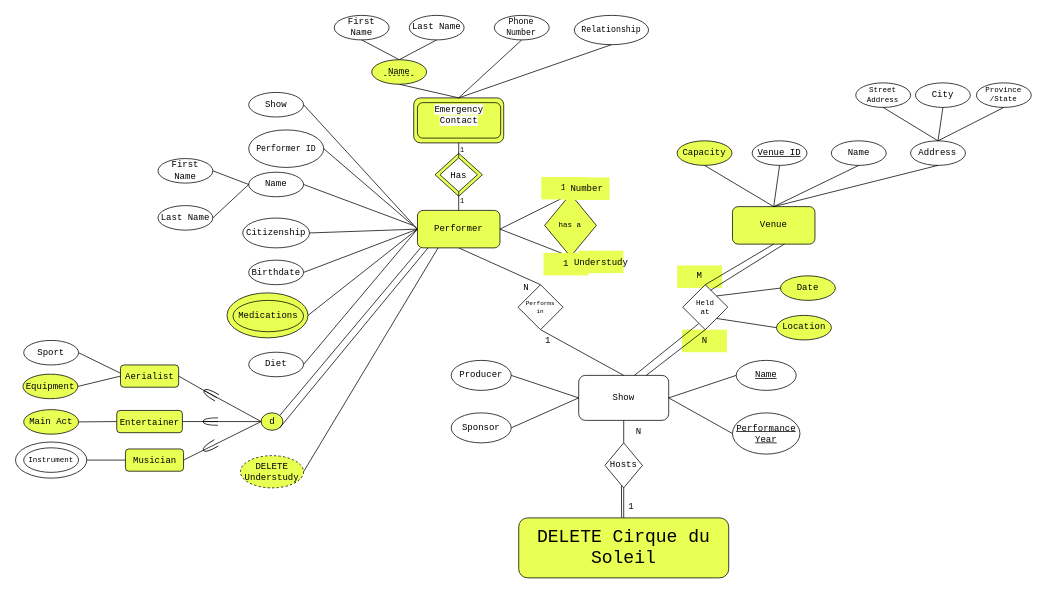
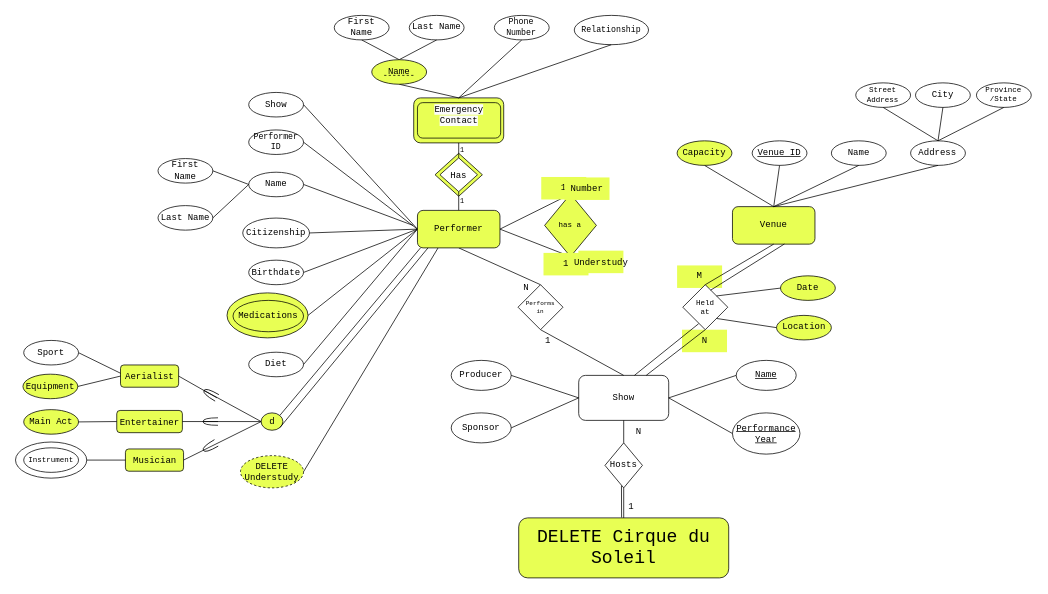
node "Performer ID": size 75x38 -> 55x25
